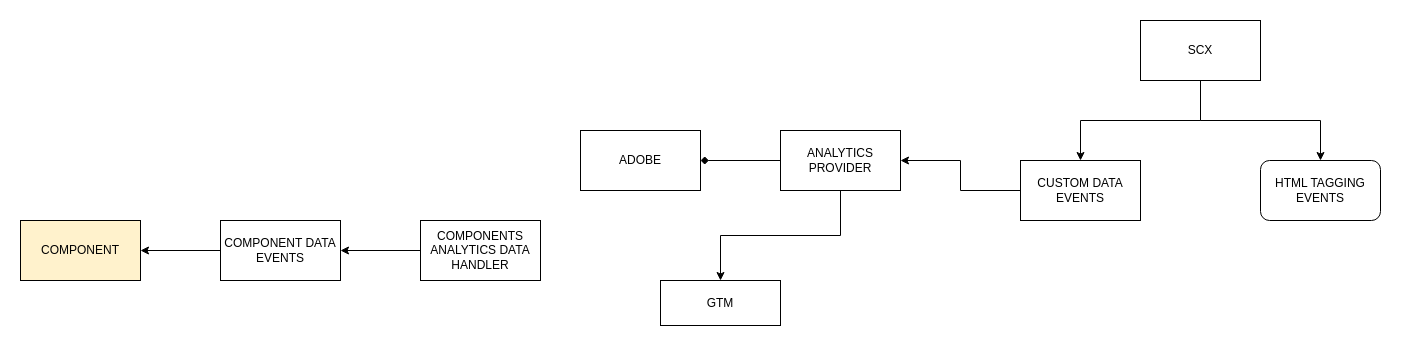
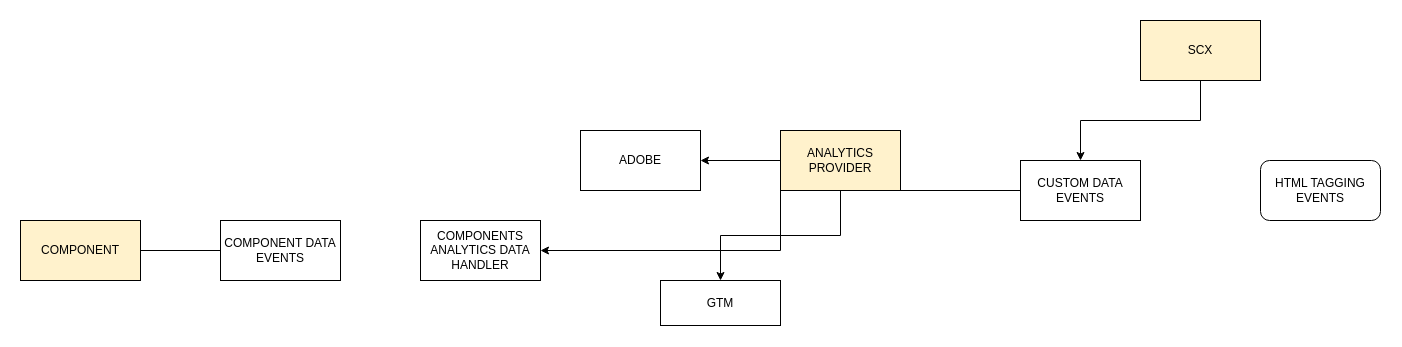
node "SCX": fillcolor #ffffff -> #fff2cc
edge "SCX" -> "HTML TAGGING EVENTS": removed
edge "ANALYTICS PROVIDER" -> "ADOBE": arrowhead diamond -> classic
node "ANALYTICS PROVIDER": fillcolor #ffffff -> #fff2cc
edge "CUSTOM DATA EVENTS" -> "ANALYTICS PROVIDER": now "CUSTOM DATA EVENTS" -> "COMPONENTS ANALYTICS DATA HANDLER"
edge "COMPONENT DATA EVENTS" -> "COMPONENT": arrowhead classic -> none
edge "COMPONENTS ANALYTICS DATA HANDLER" -> "COMPONENT DATA EVENTS": removed
